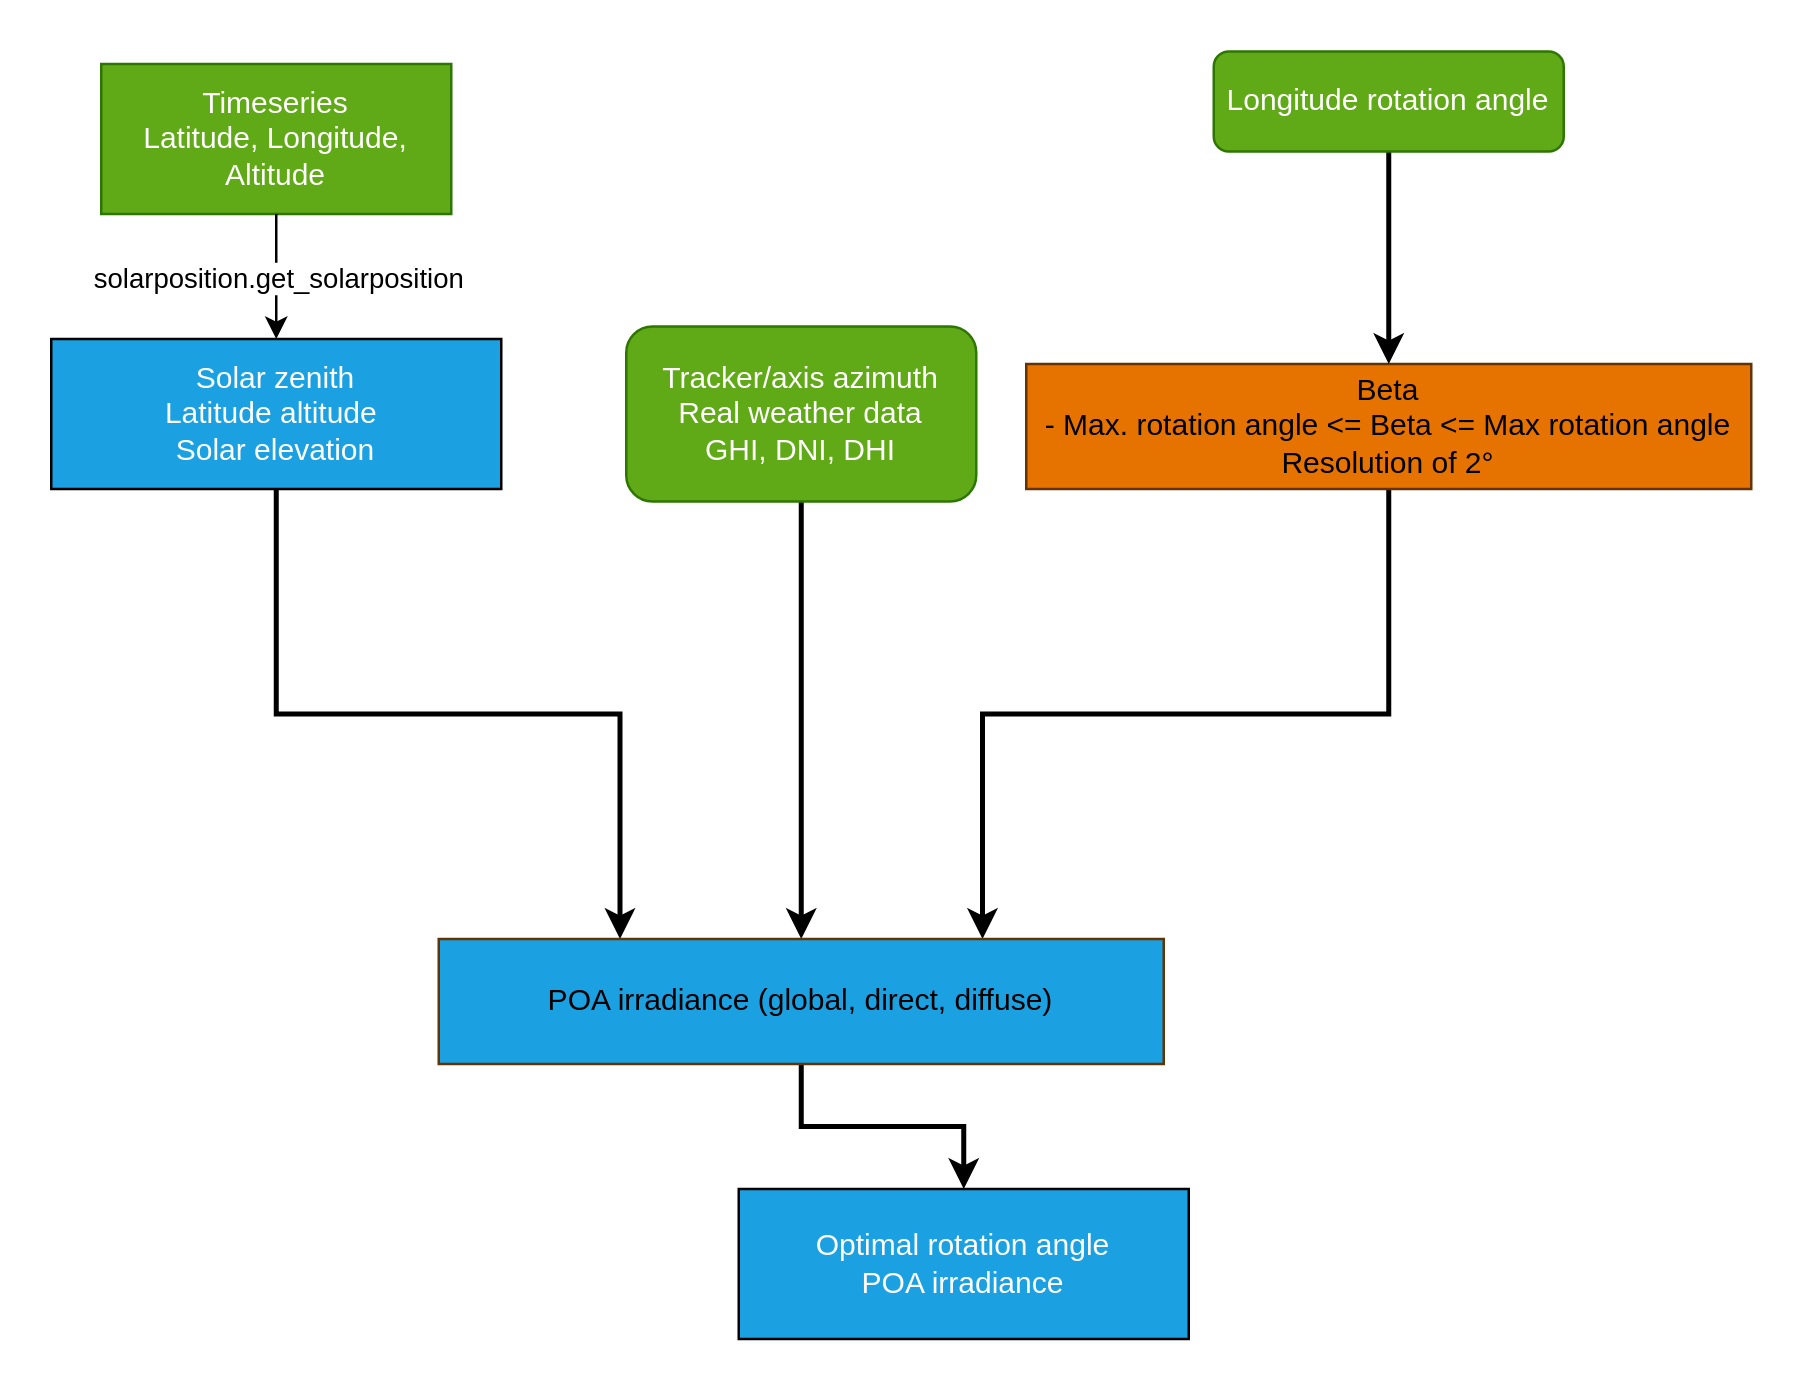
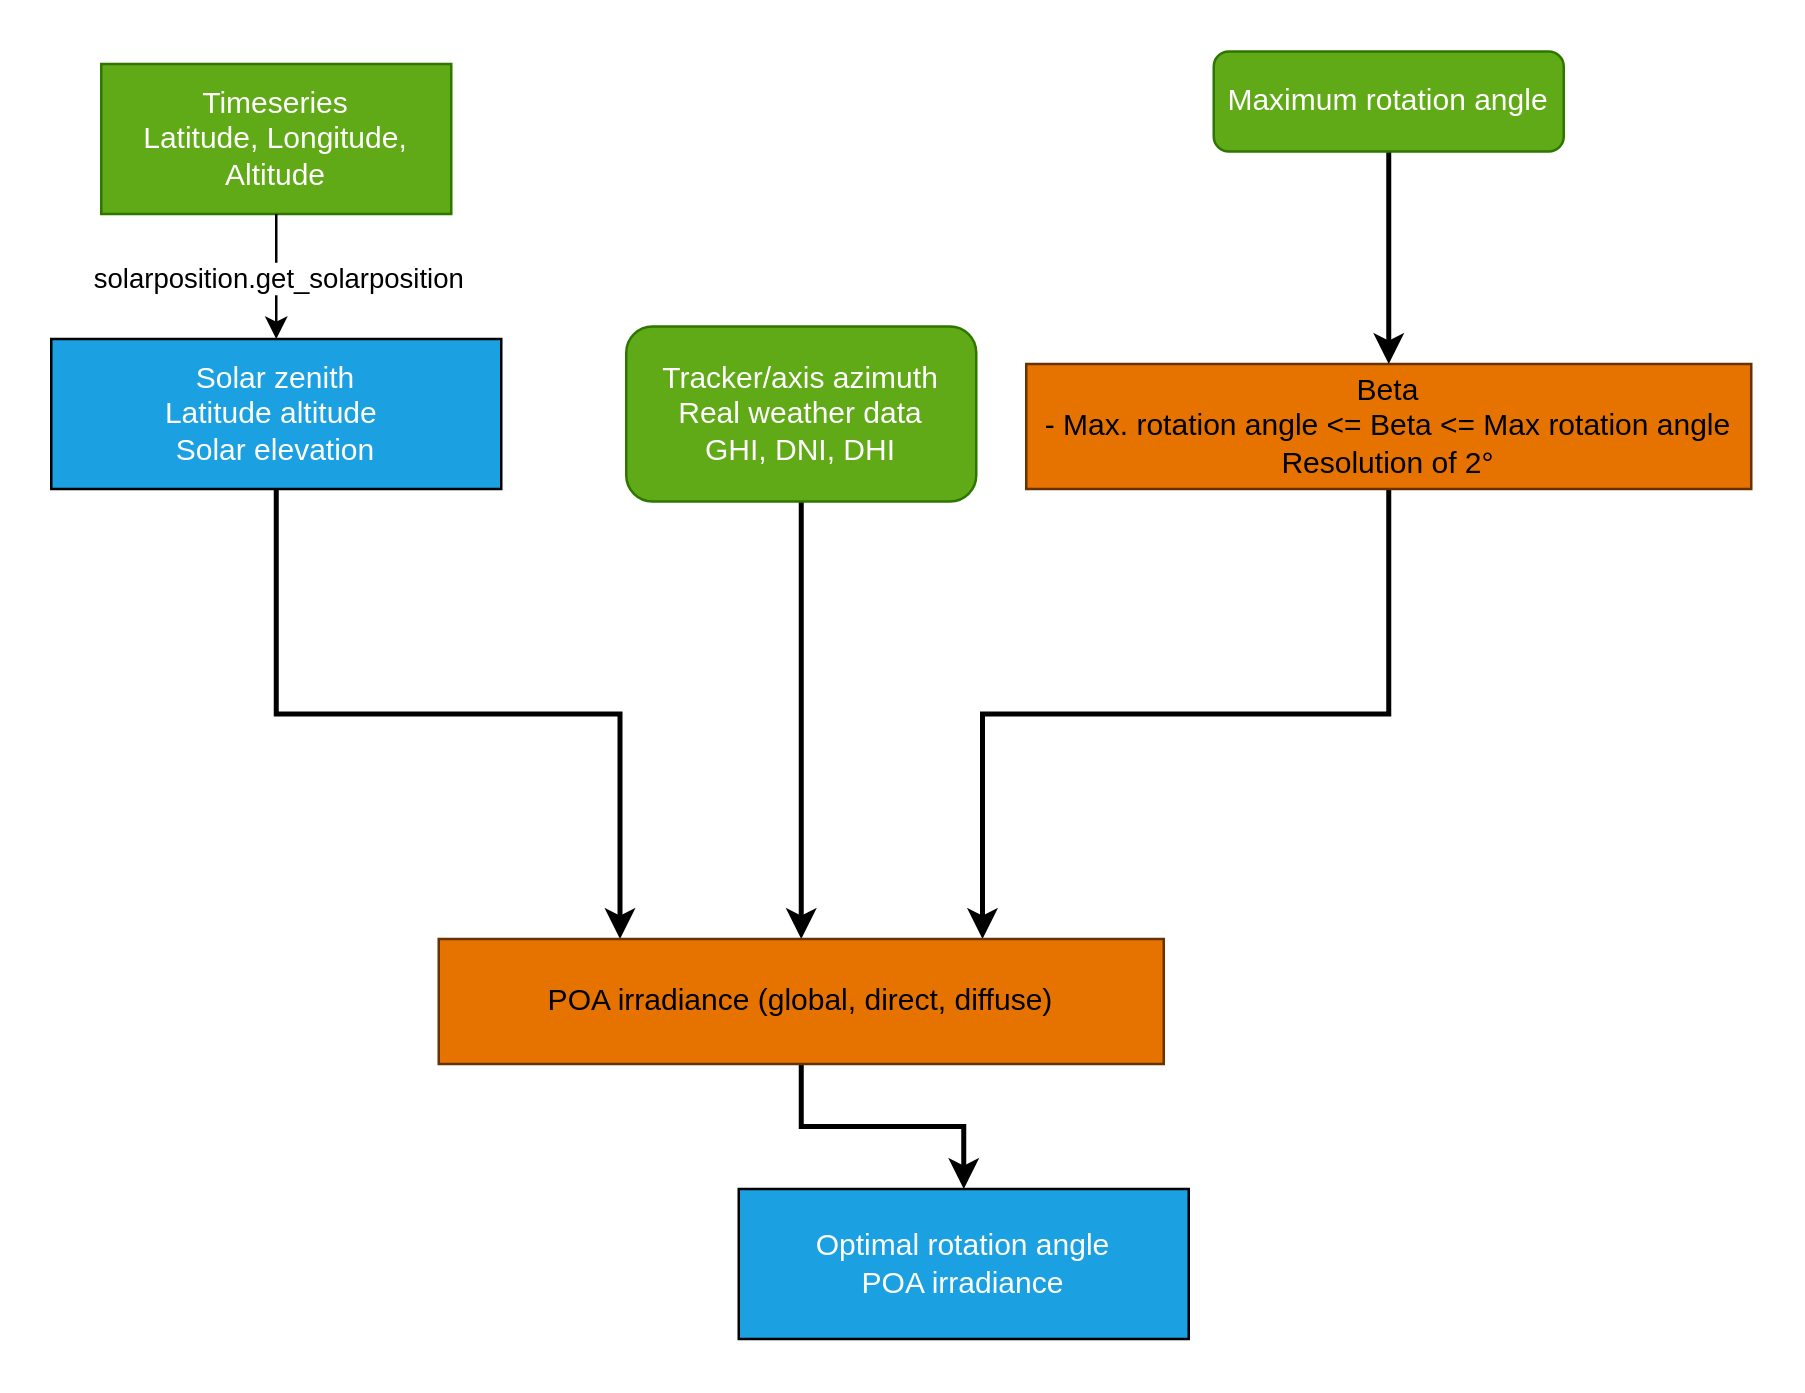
node "Longitude rotation angle": label "Longitude rotation angle" -> "Maximum rotation angle"
node "POA irradiance (global, direct, diffuse)": fillcolor #1ba1e2 -> #e67300
